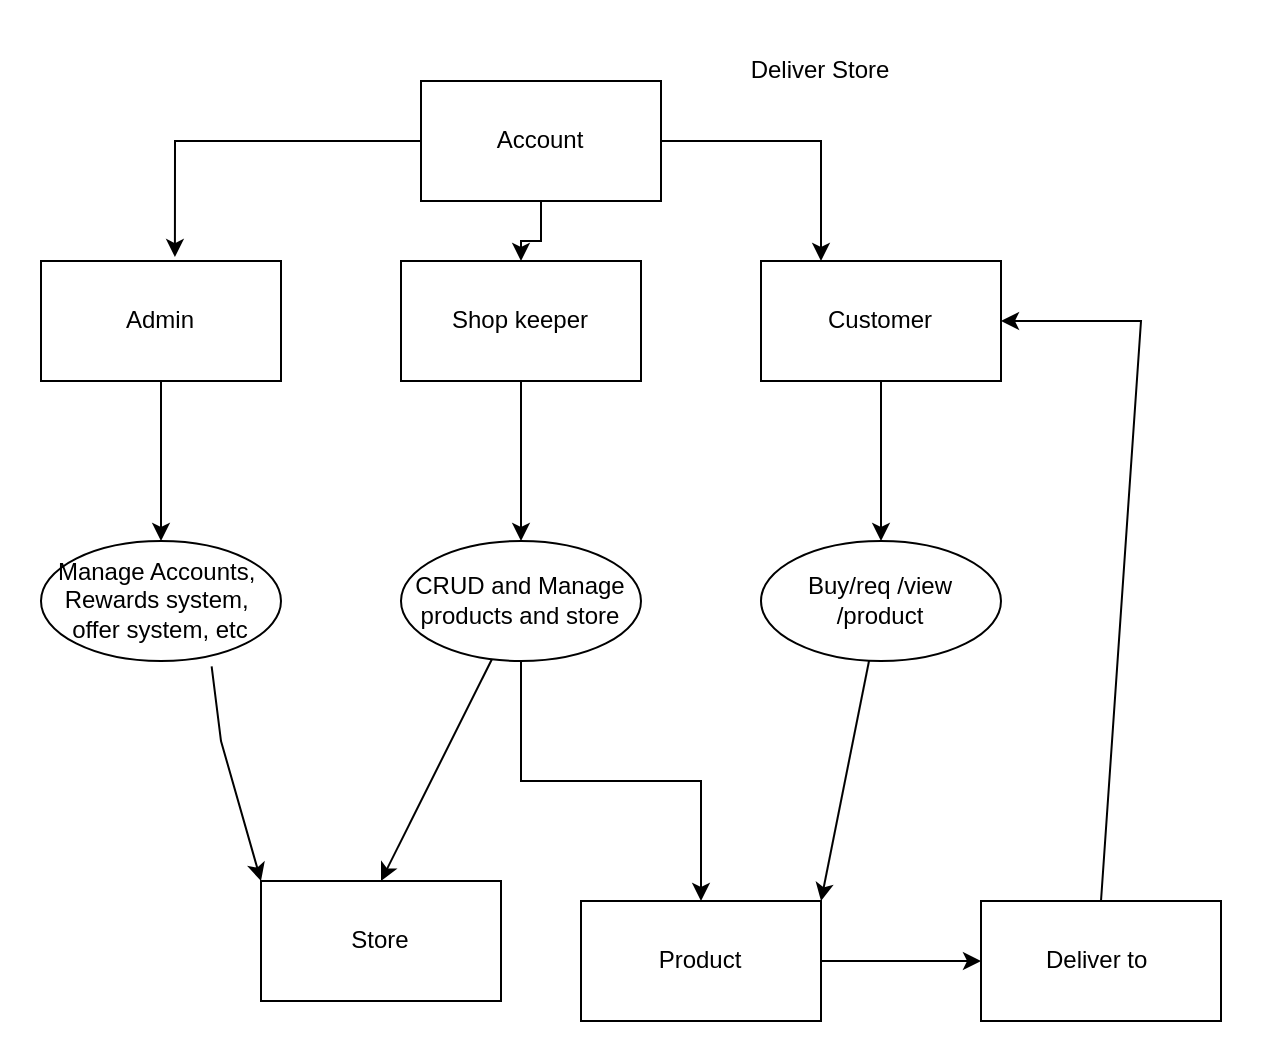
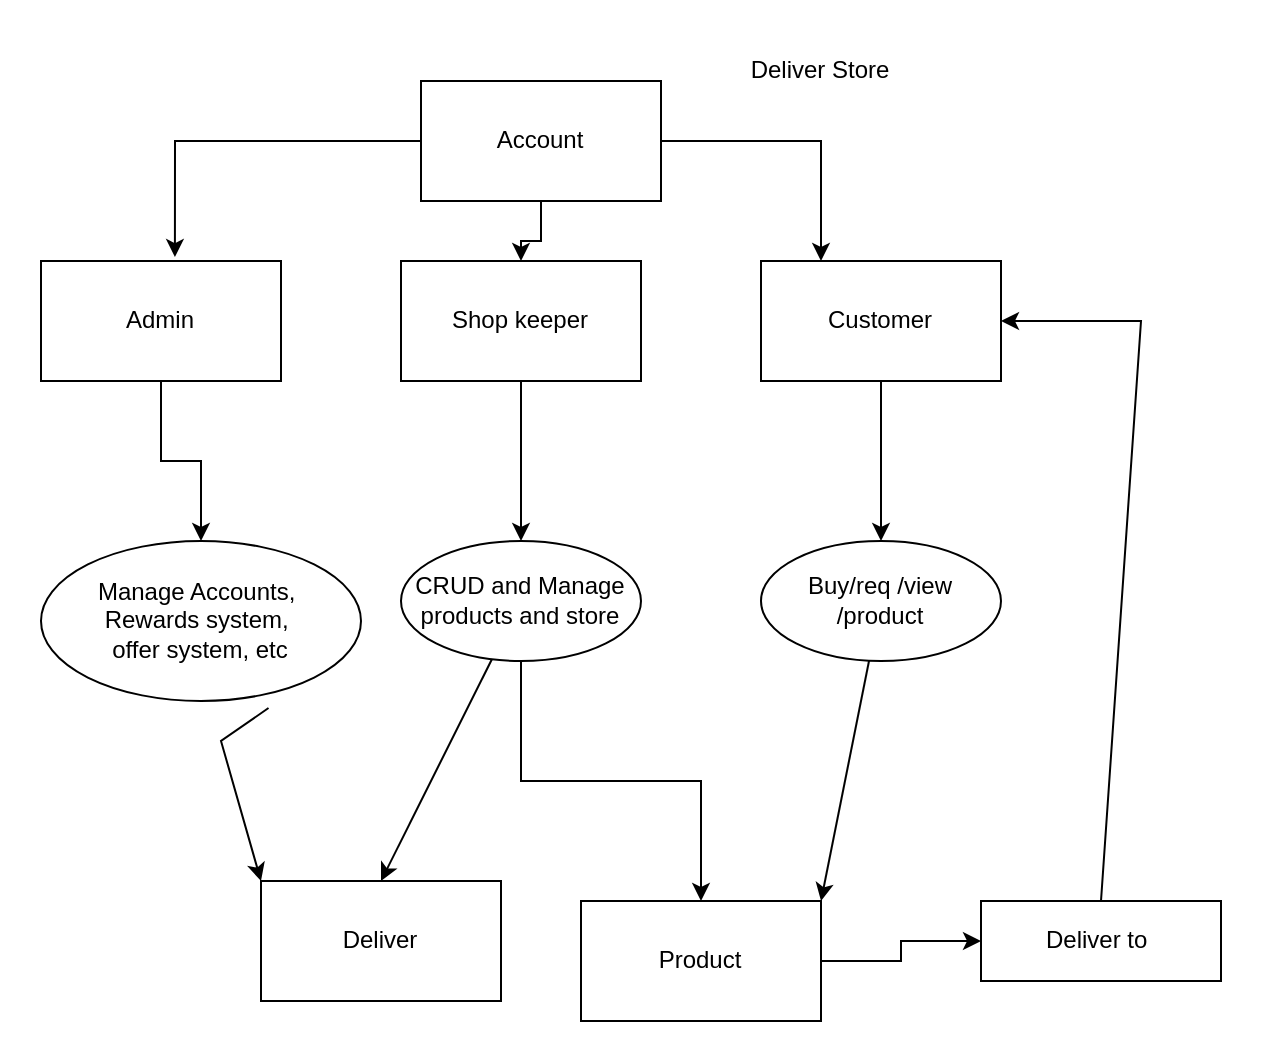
node "Manage Accounts, Rewards system, offer system, etc": size 240x120 -> 320x160
node "Store": label "Store" -> "Deliver"
node "Deliver to": size 240x120 -> 240x80
